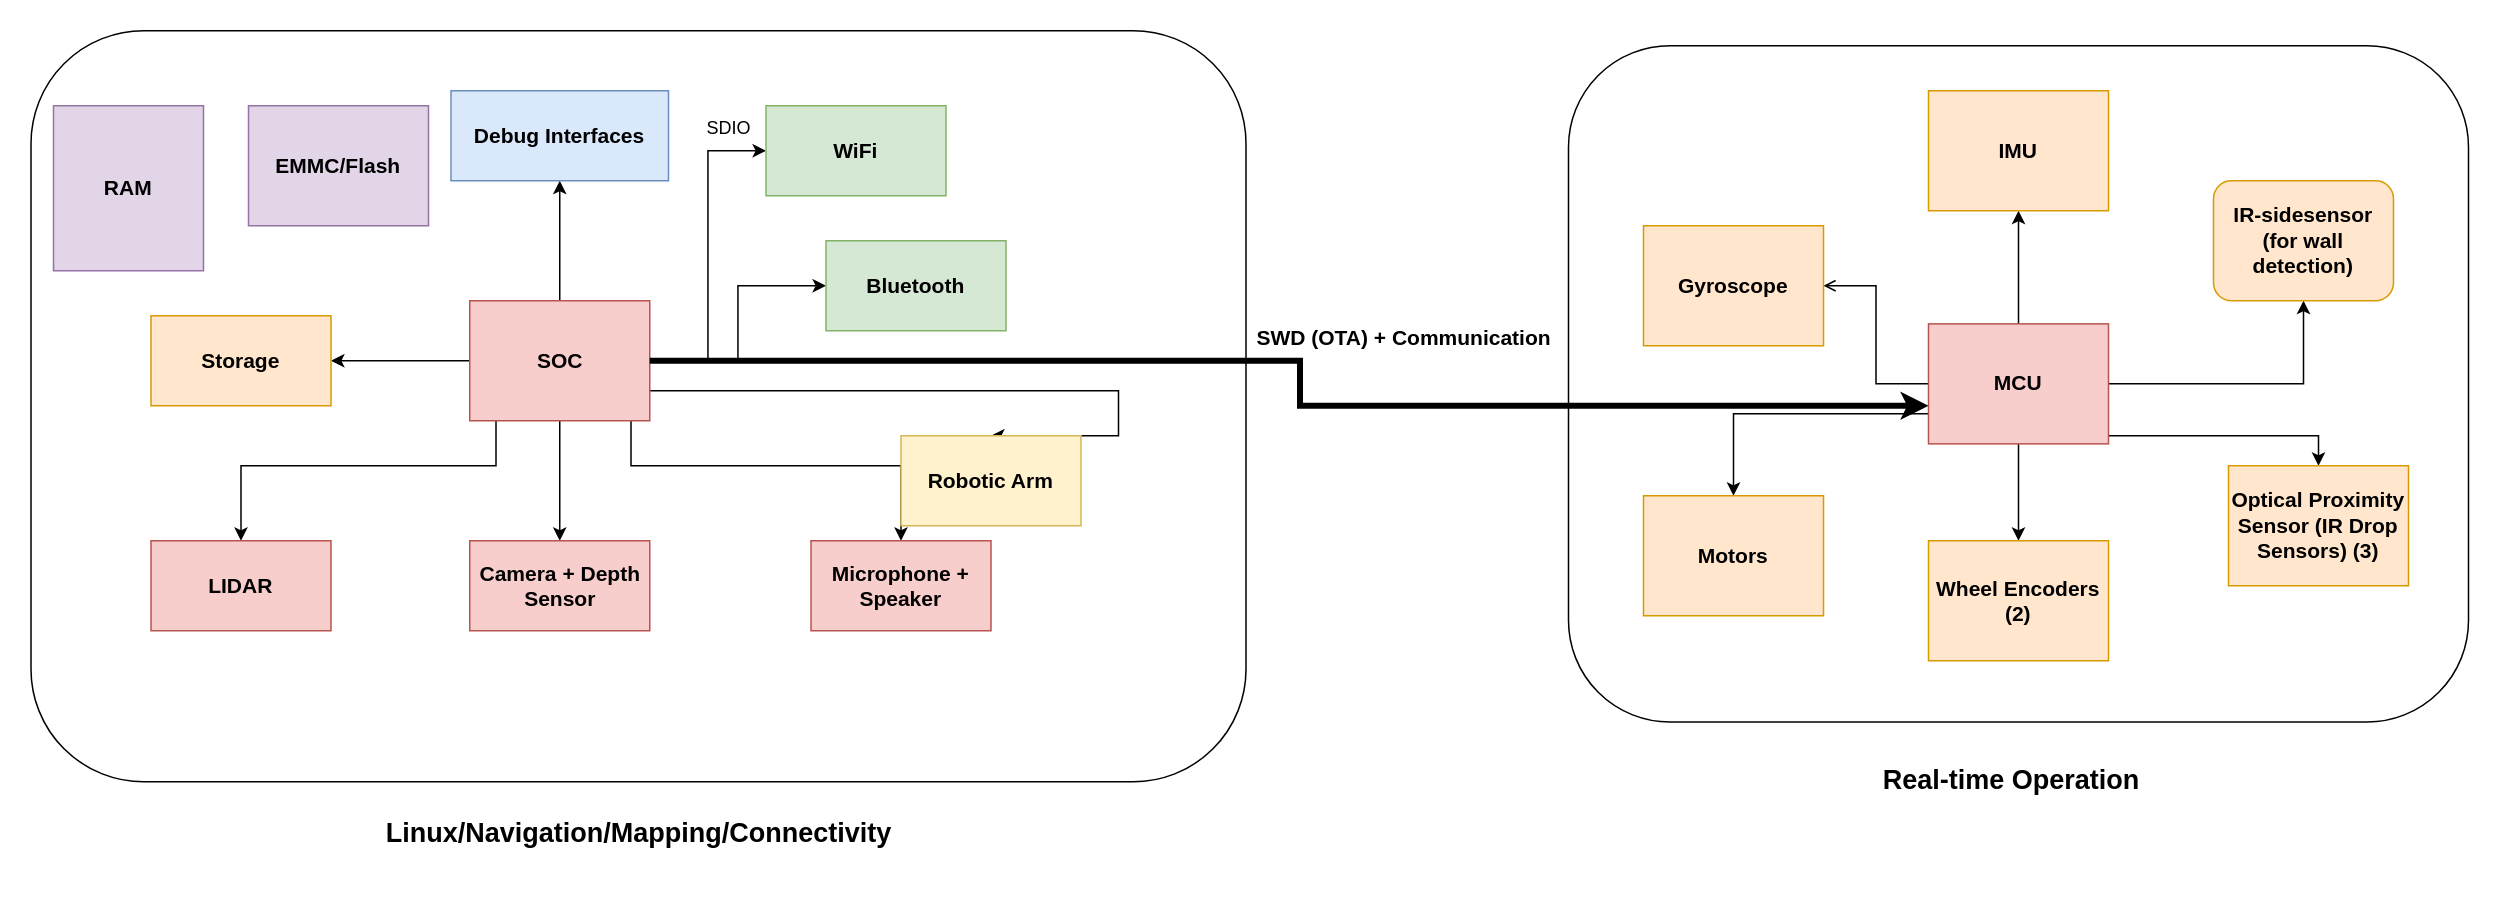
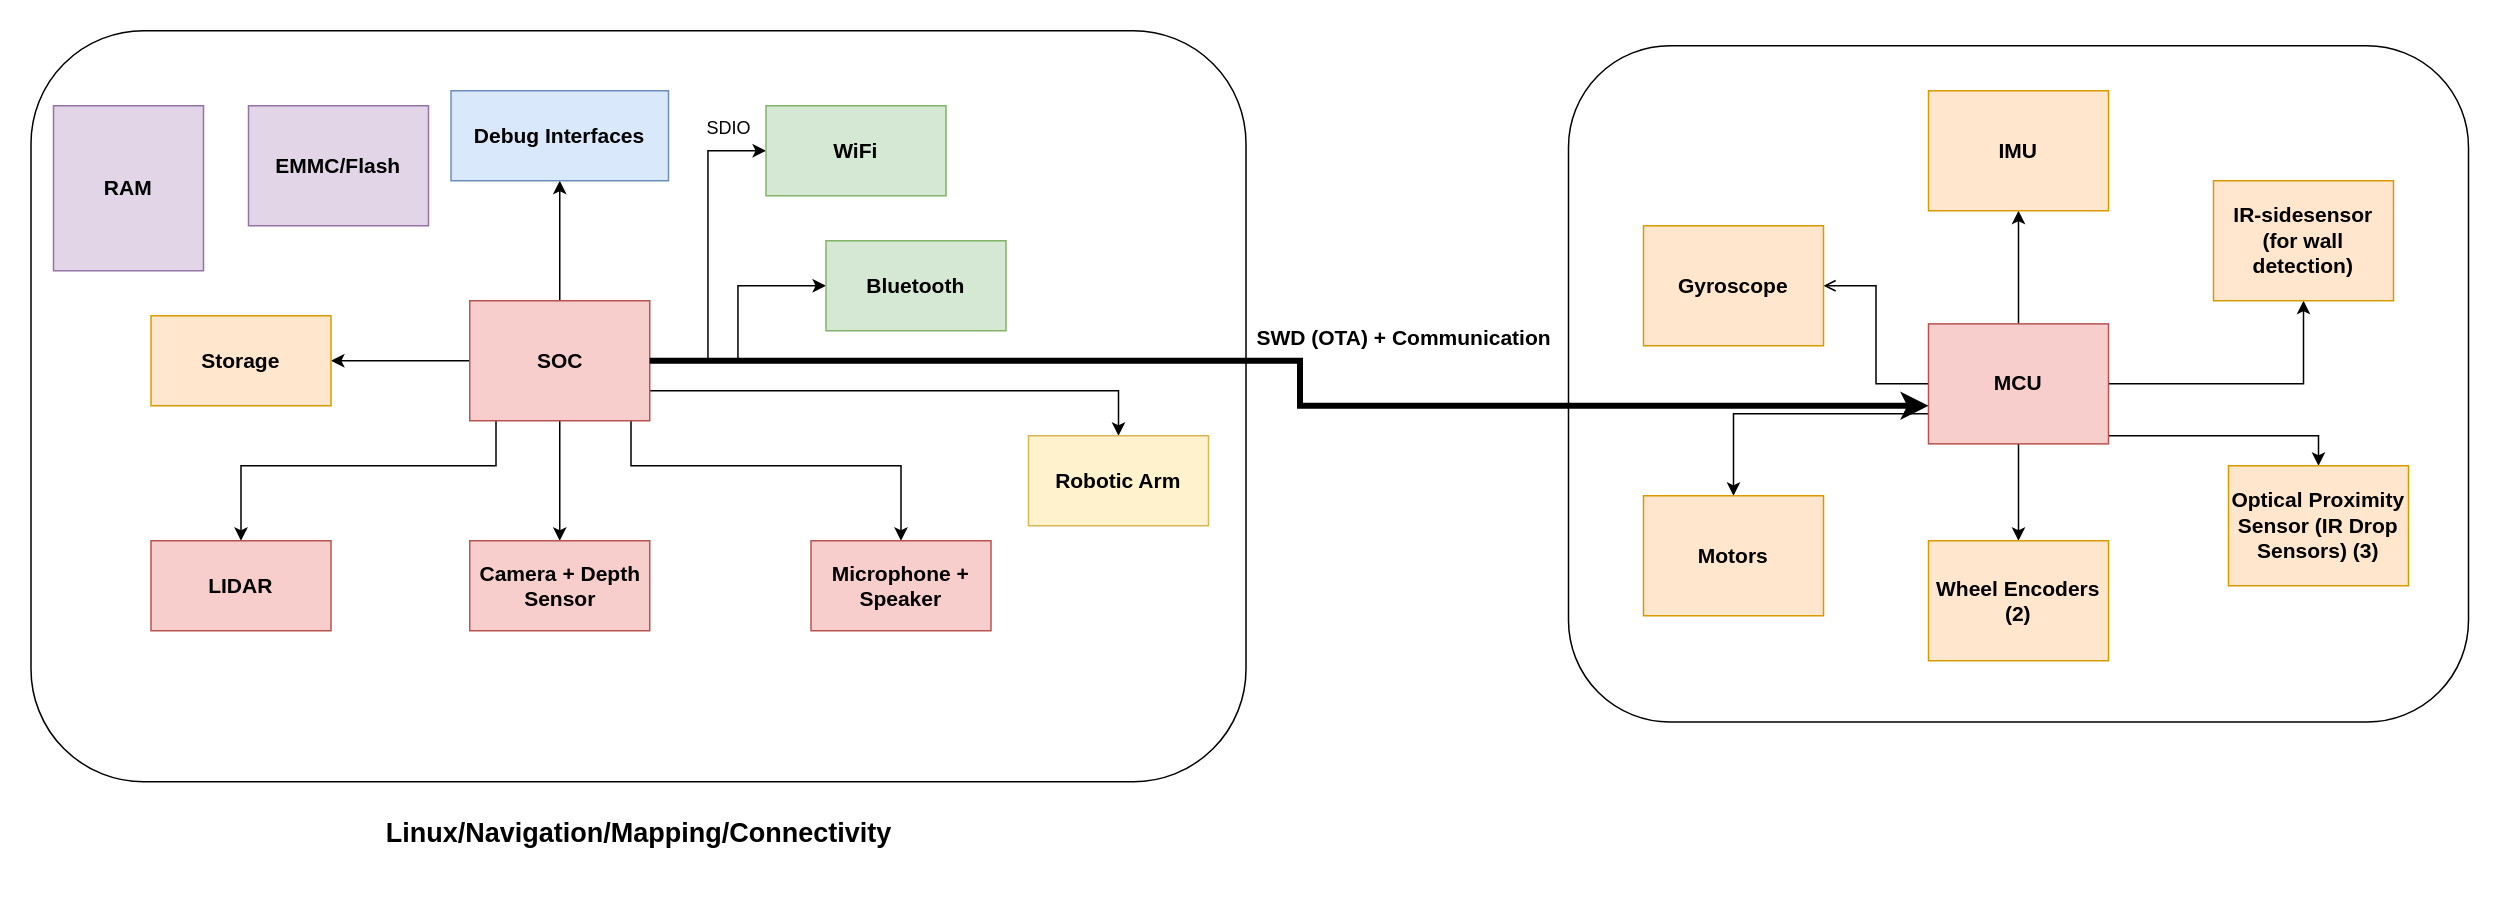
node "IR-sidesensor (for wall detection)": shape rounded rectangle -> rectangle
node "Robotic Arm": moved (991, 481) -> (1118, 481)
node "Real-time Operation": removed
